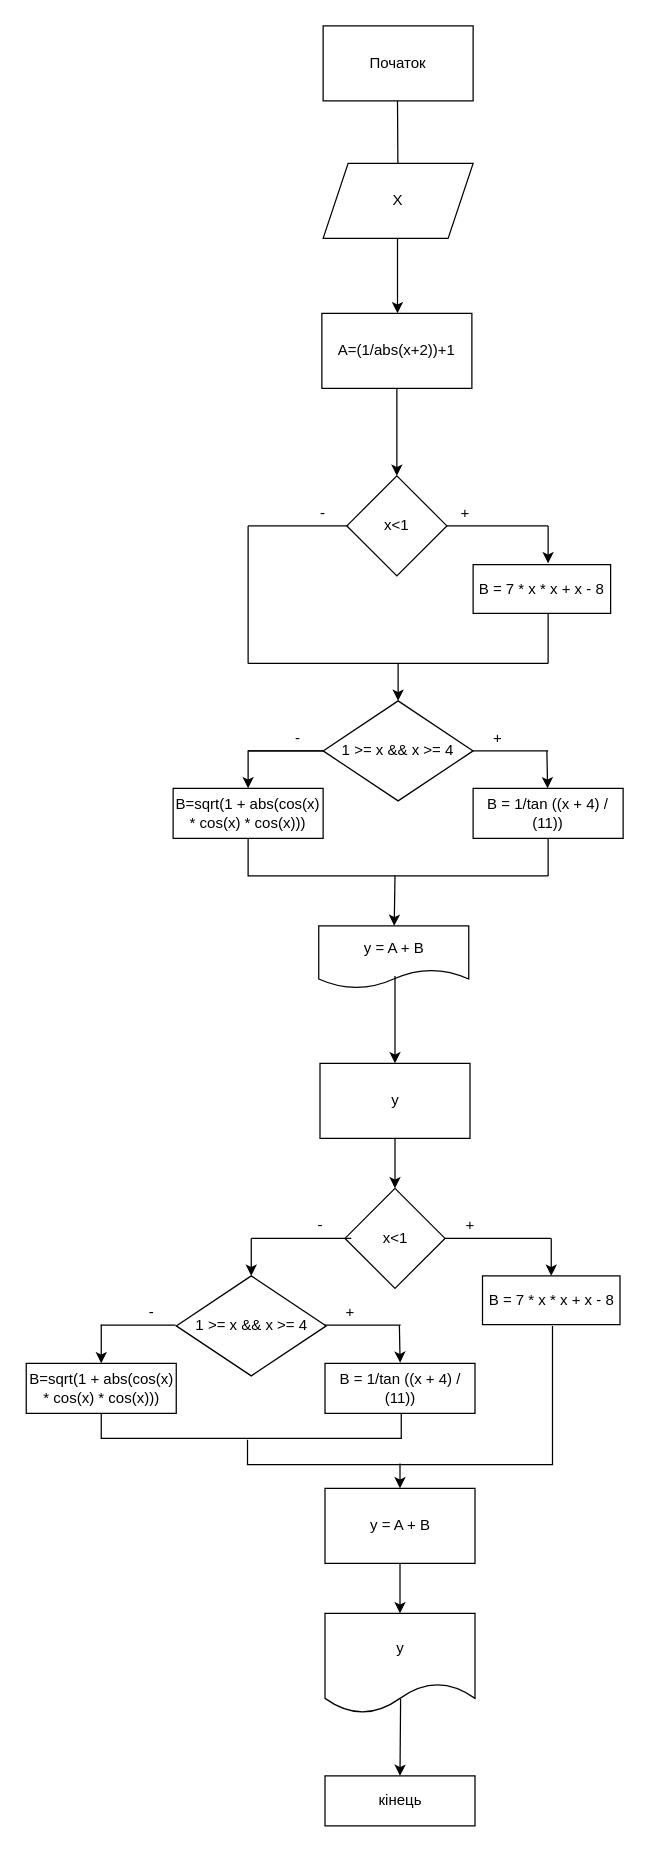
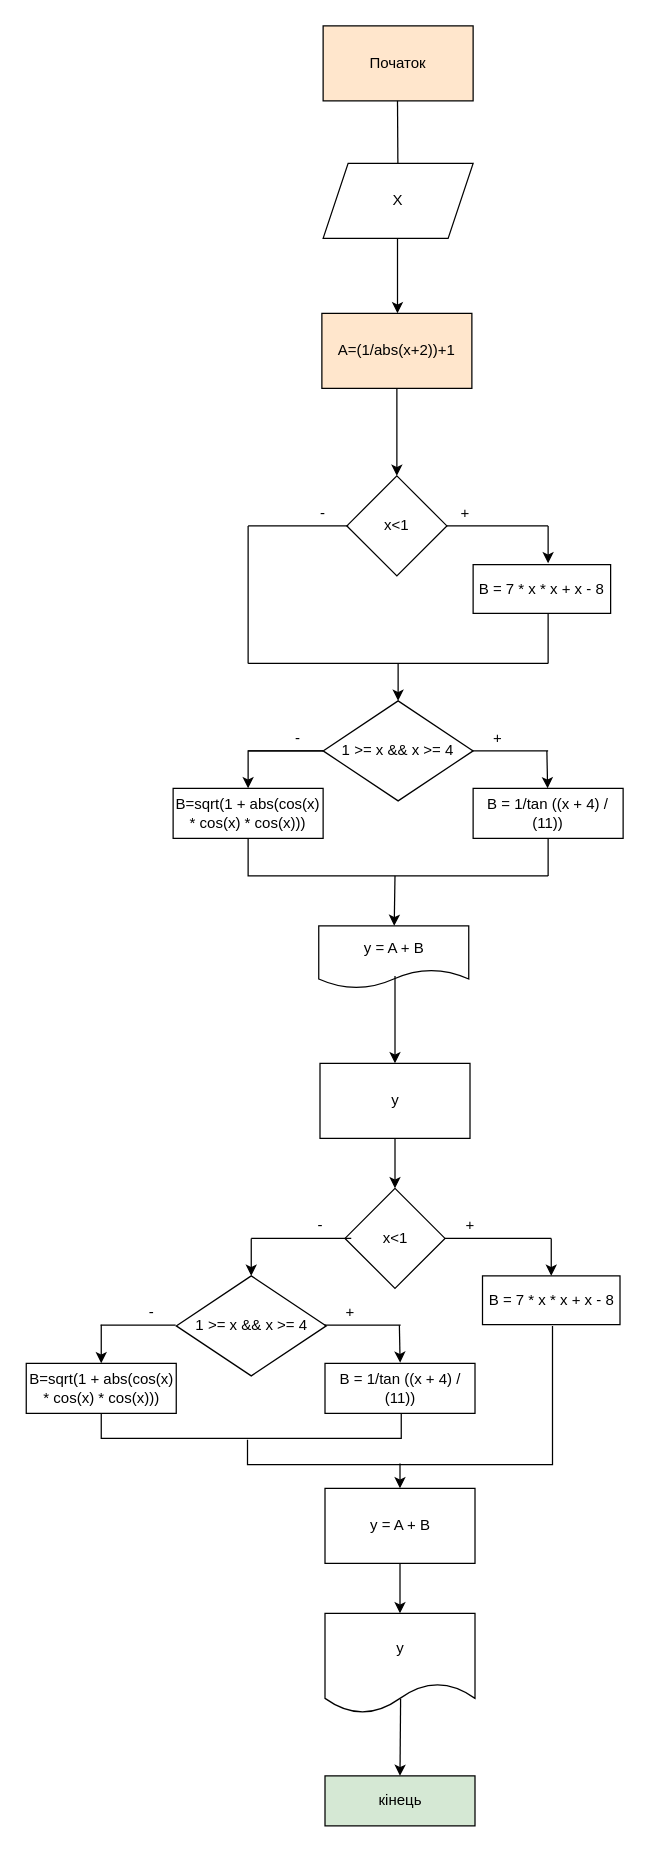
node "Початок": fillcolor #ffffff -> #ffe6cc
node "A=(1/abs(x+2))+1": fillcolor #ffffff -> #ffe6cc
node "кінець": fillcolor #ffffff -> #d5e8d4
